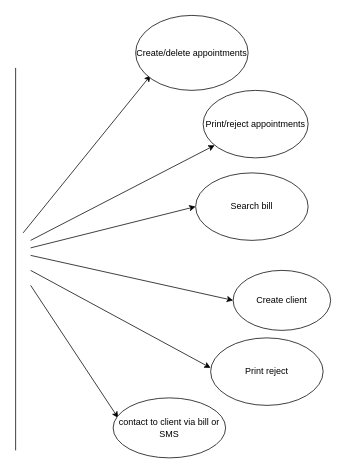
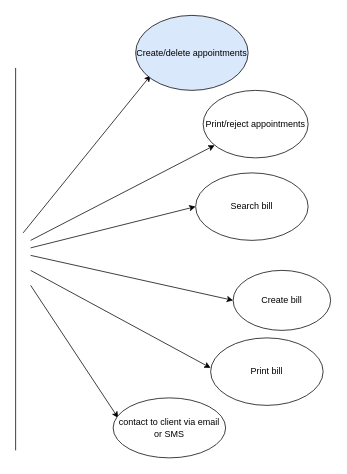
node "Create/delete appointments": fillcolor #ffffff -> #dae8fc
node "Create client": label "Create client" -> "Create bill"
node "Print reject": label "Print reject" -> "Print bill"
node "contact to client via bill or SMS": label "contact to client via bill or SMS" -> "contact to client via email or SMS"
